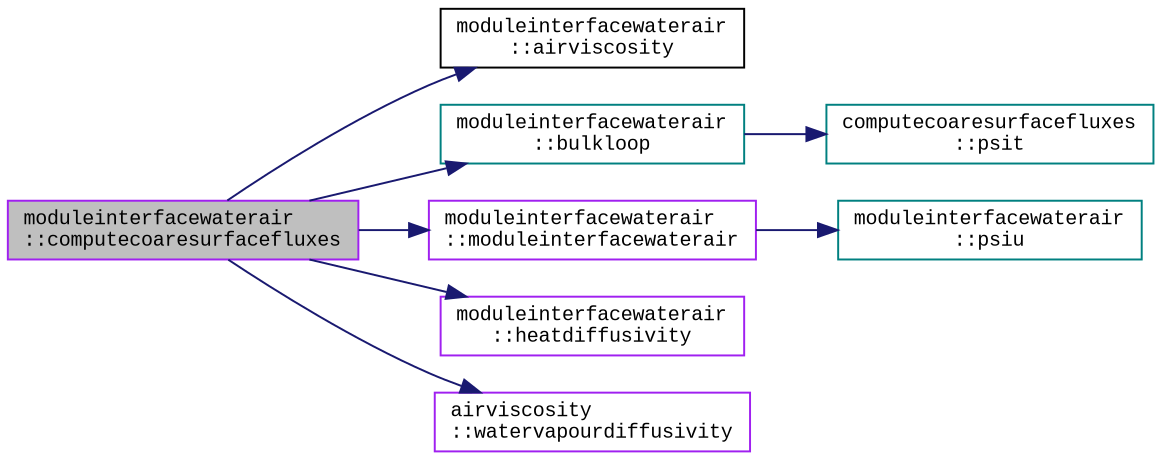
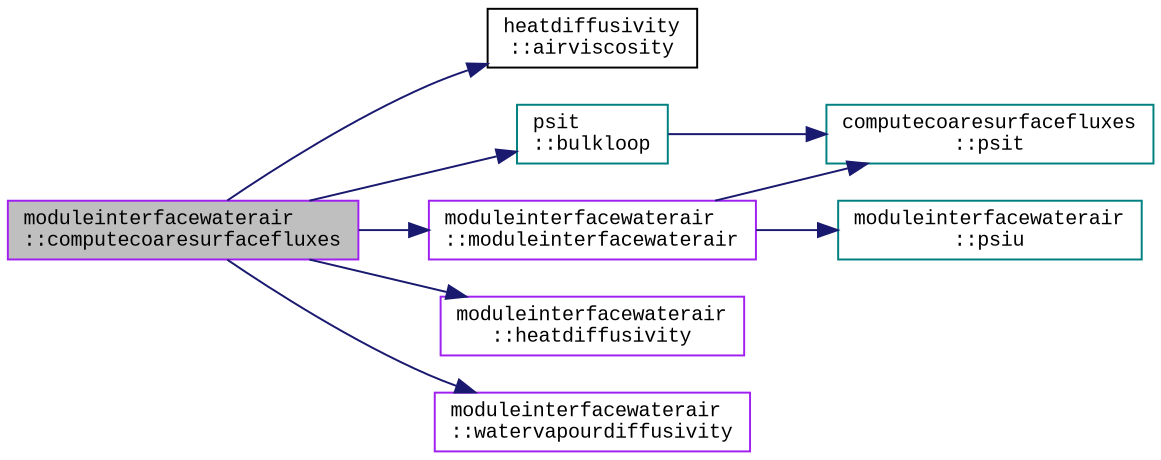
node "moduleinterfacewaterair ::airviscosity": label "moduleinterfacewaterair ::airviscosity" -> "heatdiffusivity ::airviscosity"
node "moduleinterfacewaterair ::bulkloop": label "moduleinterfacewaterair ::bulkloop" -> "psit ::bulkloop"
edge "moduleinterfacewaterair ::moduleinterfacewaterair" -> "computecoaresurfacefluxes ::psit": added
node "airviscosity ::watervapourdiffusivity": label "airviscosity ::watervapourdiffusivity" -> "moduleinterfacewaterair ::watervapourdiffusivity"
